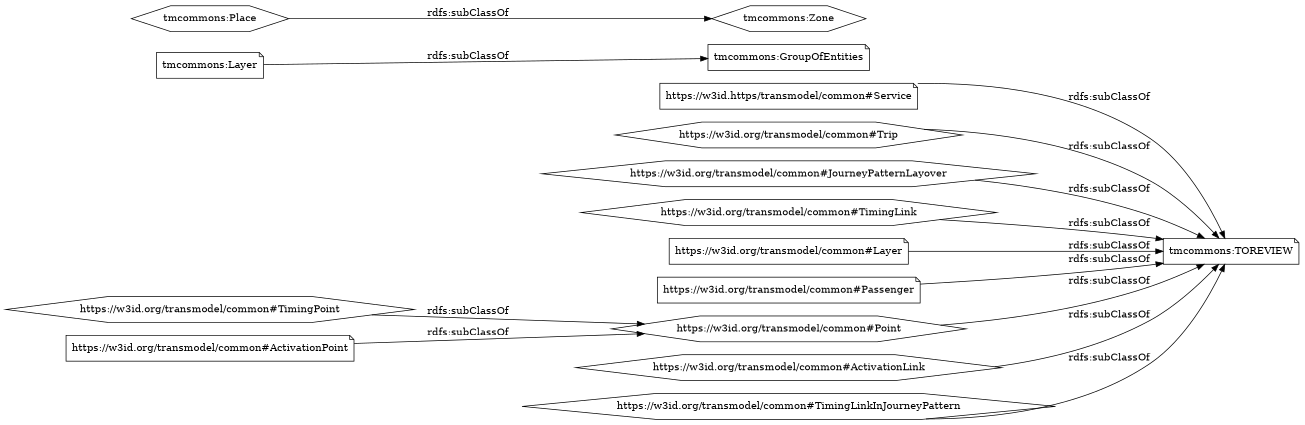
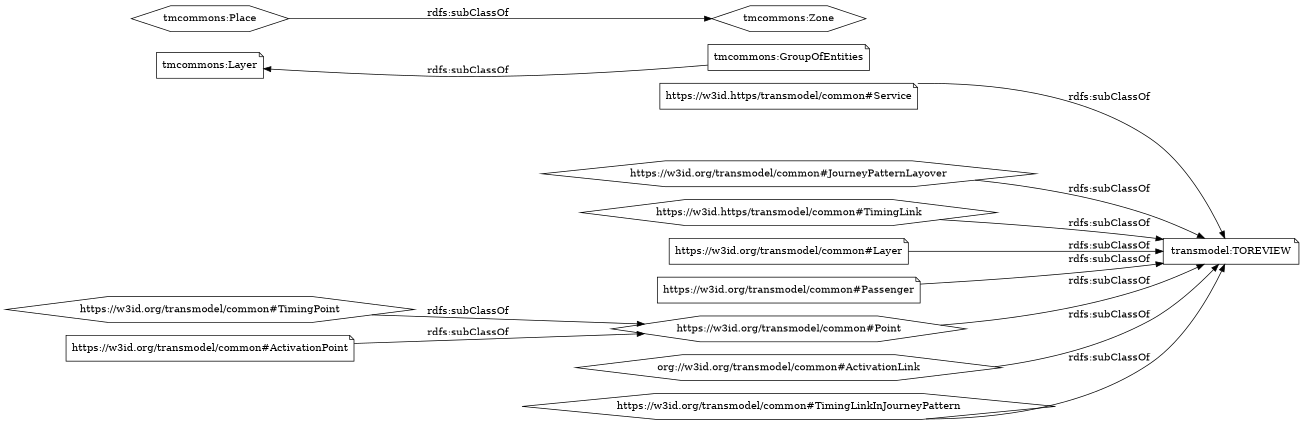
edge "tmcommons:Layer" -> "tmcommons:GroupOfEntities": reversed
node "https://w3id.org/transmodel/common#Trip": removed
node "https://w3id.org/transmodel/common#TimingLink": label "https://w3id.org/transmodel/common#TimingLink" -> "https://w3id.https/transmodel/common#TimingLink"
node "tmcommons:TOREVIEW": label "tmcommons:TOREVIEW" -> "transmodel:TOREVIEW"
node "https://w3id.org/transmodel/common#ActivationLink": label "https://w3id.org/transmodel/common#ActivationLink" -> "org://w3id.org/transmodel/common#ActivationLink"
